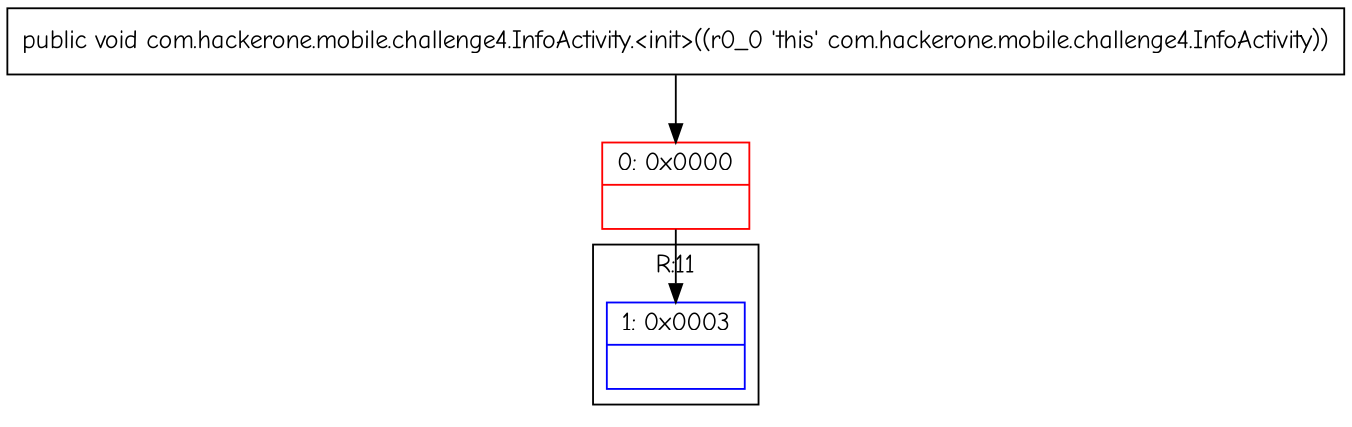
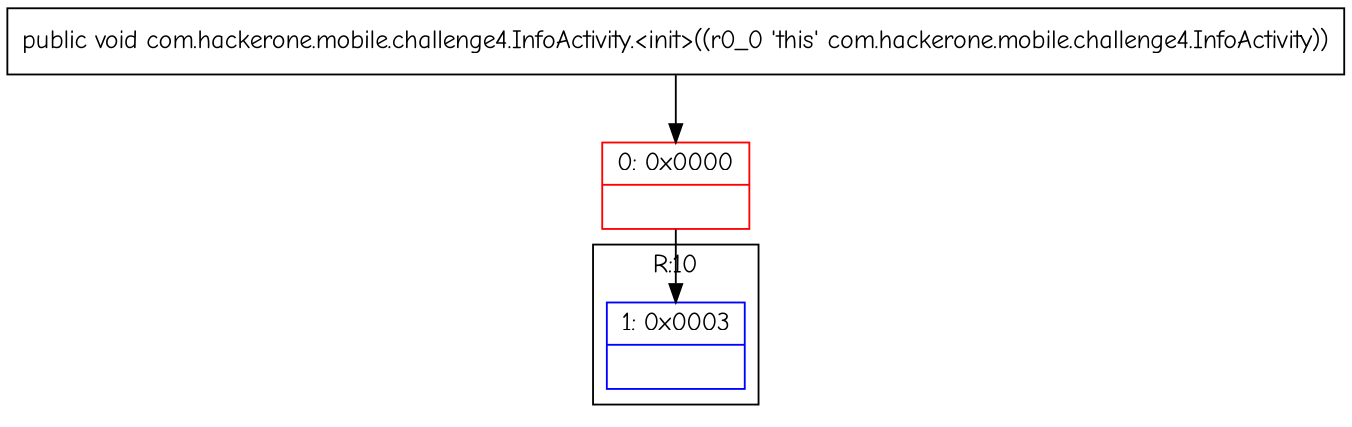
cluster "R:11": label "R:11" -> "R:10"
